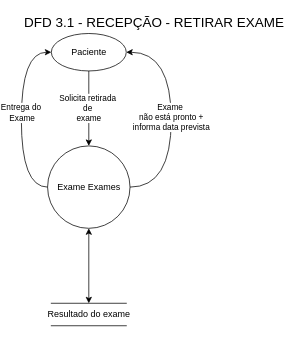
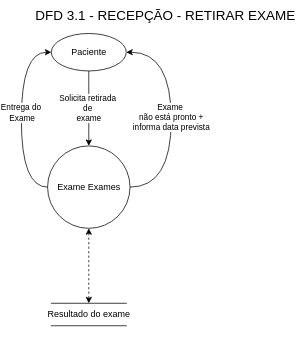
node "DFD 3.1 - RECEPÇÃO - RETIRAR EXAME": moved (154, 23) -> (165, 15)
edge "Exame Exames" -- "Resultado do exame": style solid -> dashed
